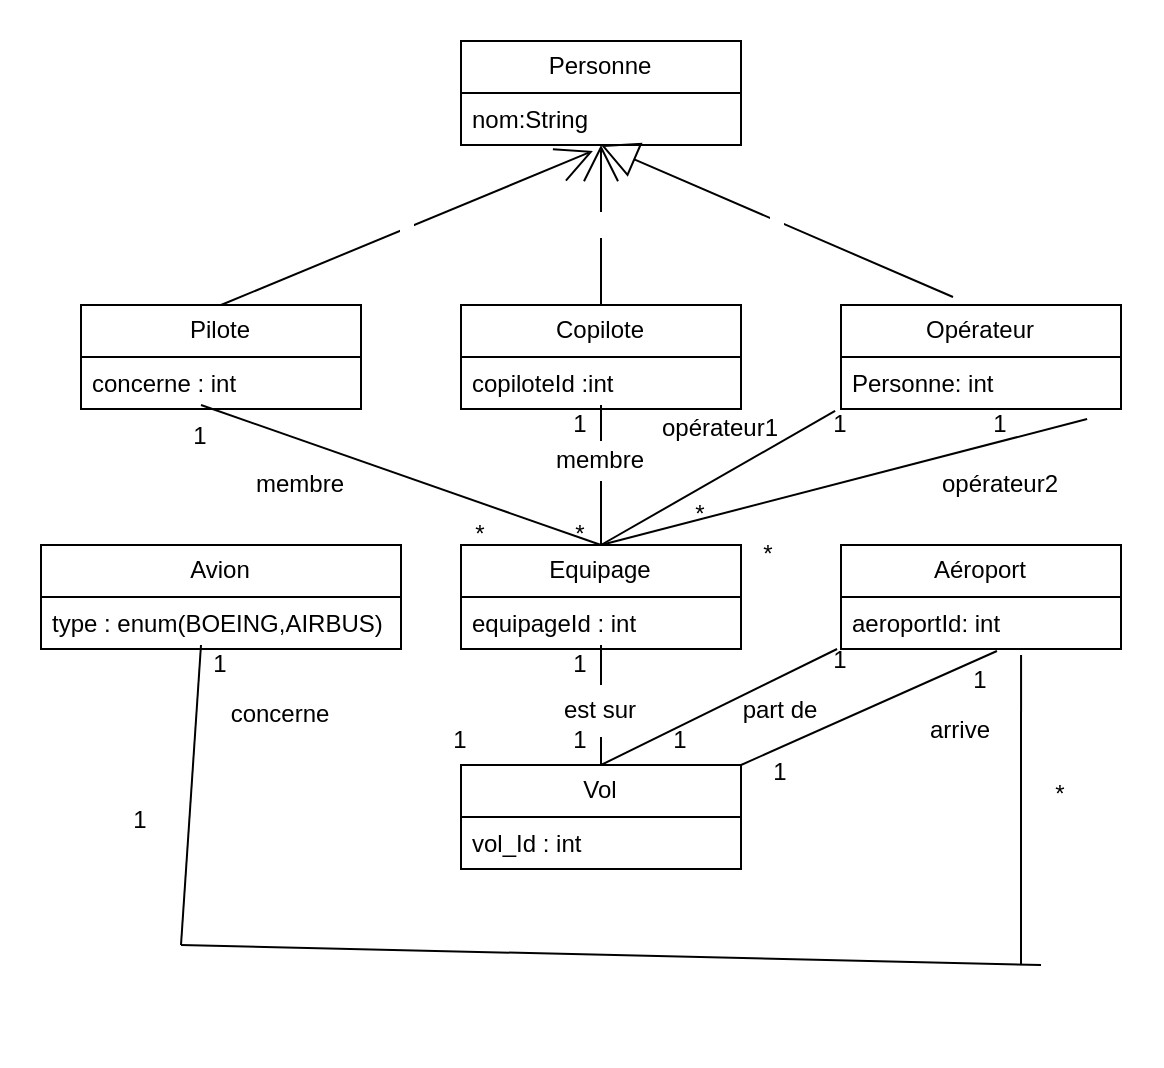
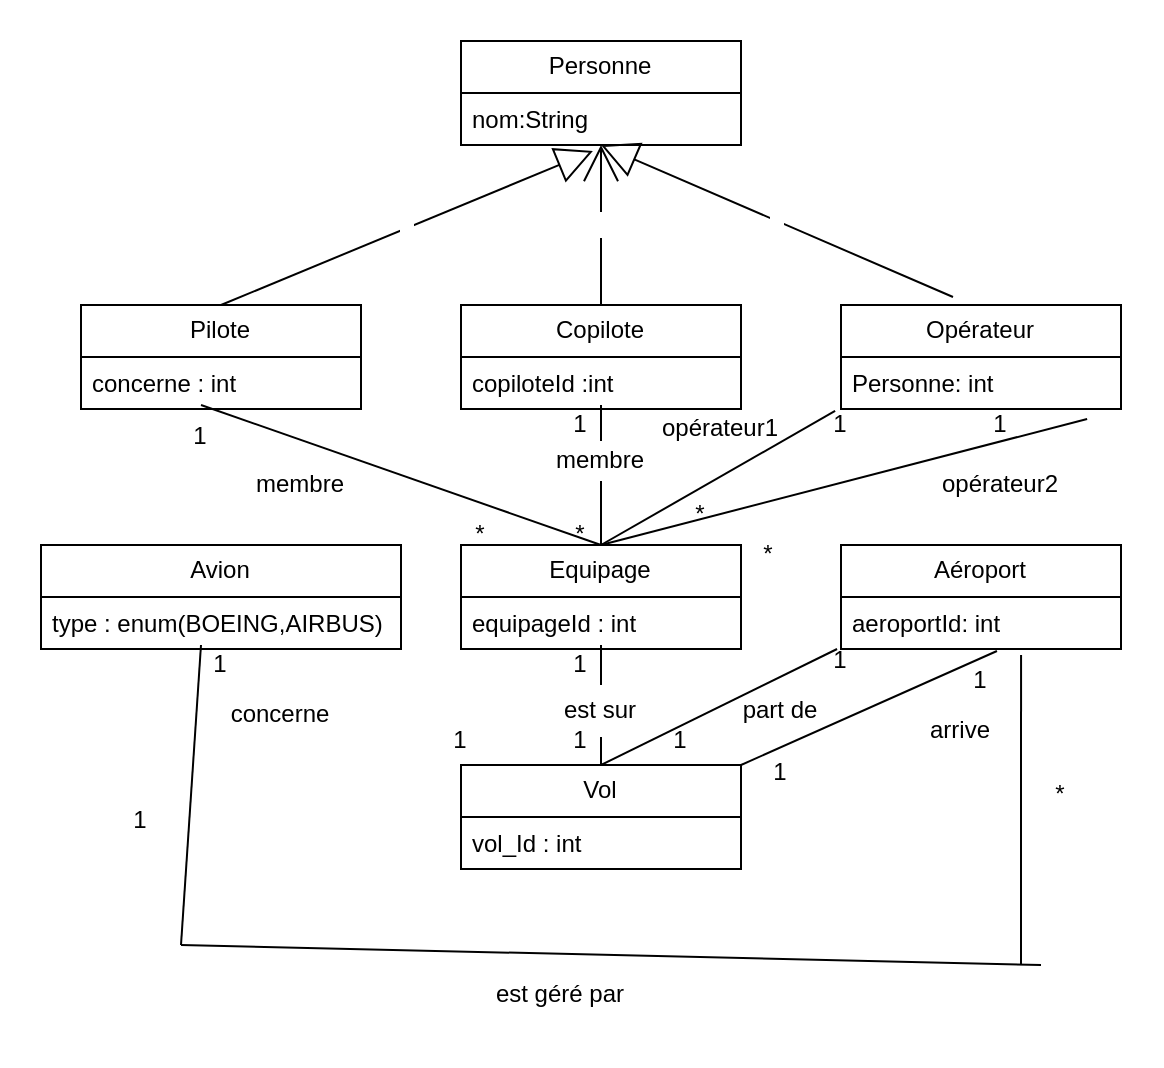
edge "Pilote" -> "nom:String": arrowhead open -> block
node "est géré par": added
